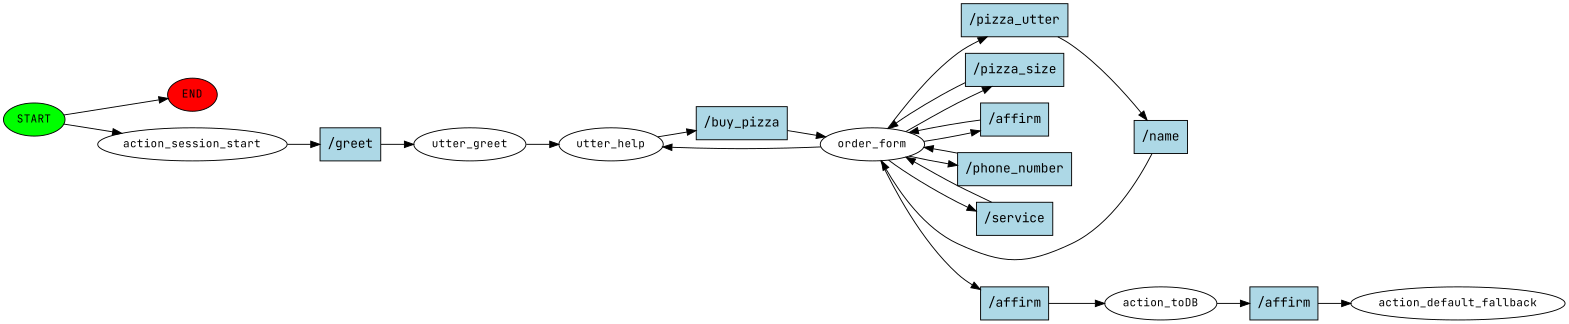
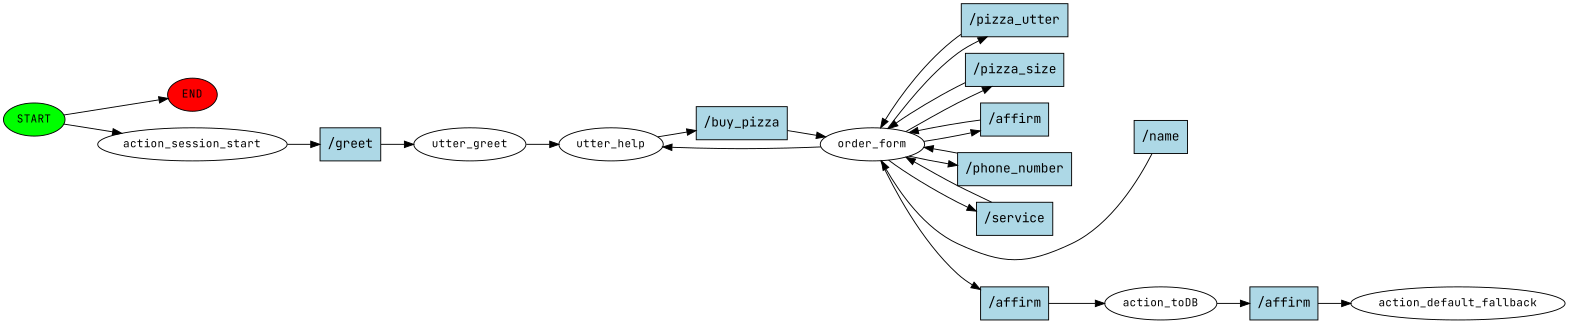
edge "/pizza_utter" -> "/name": now "/pizza_utter" -> "order_form"
